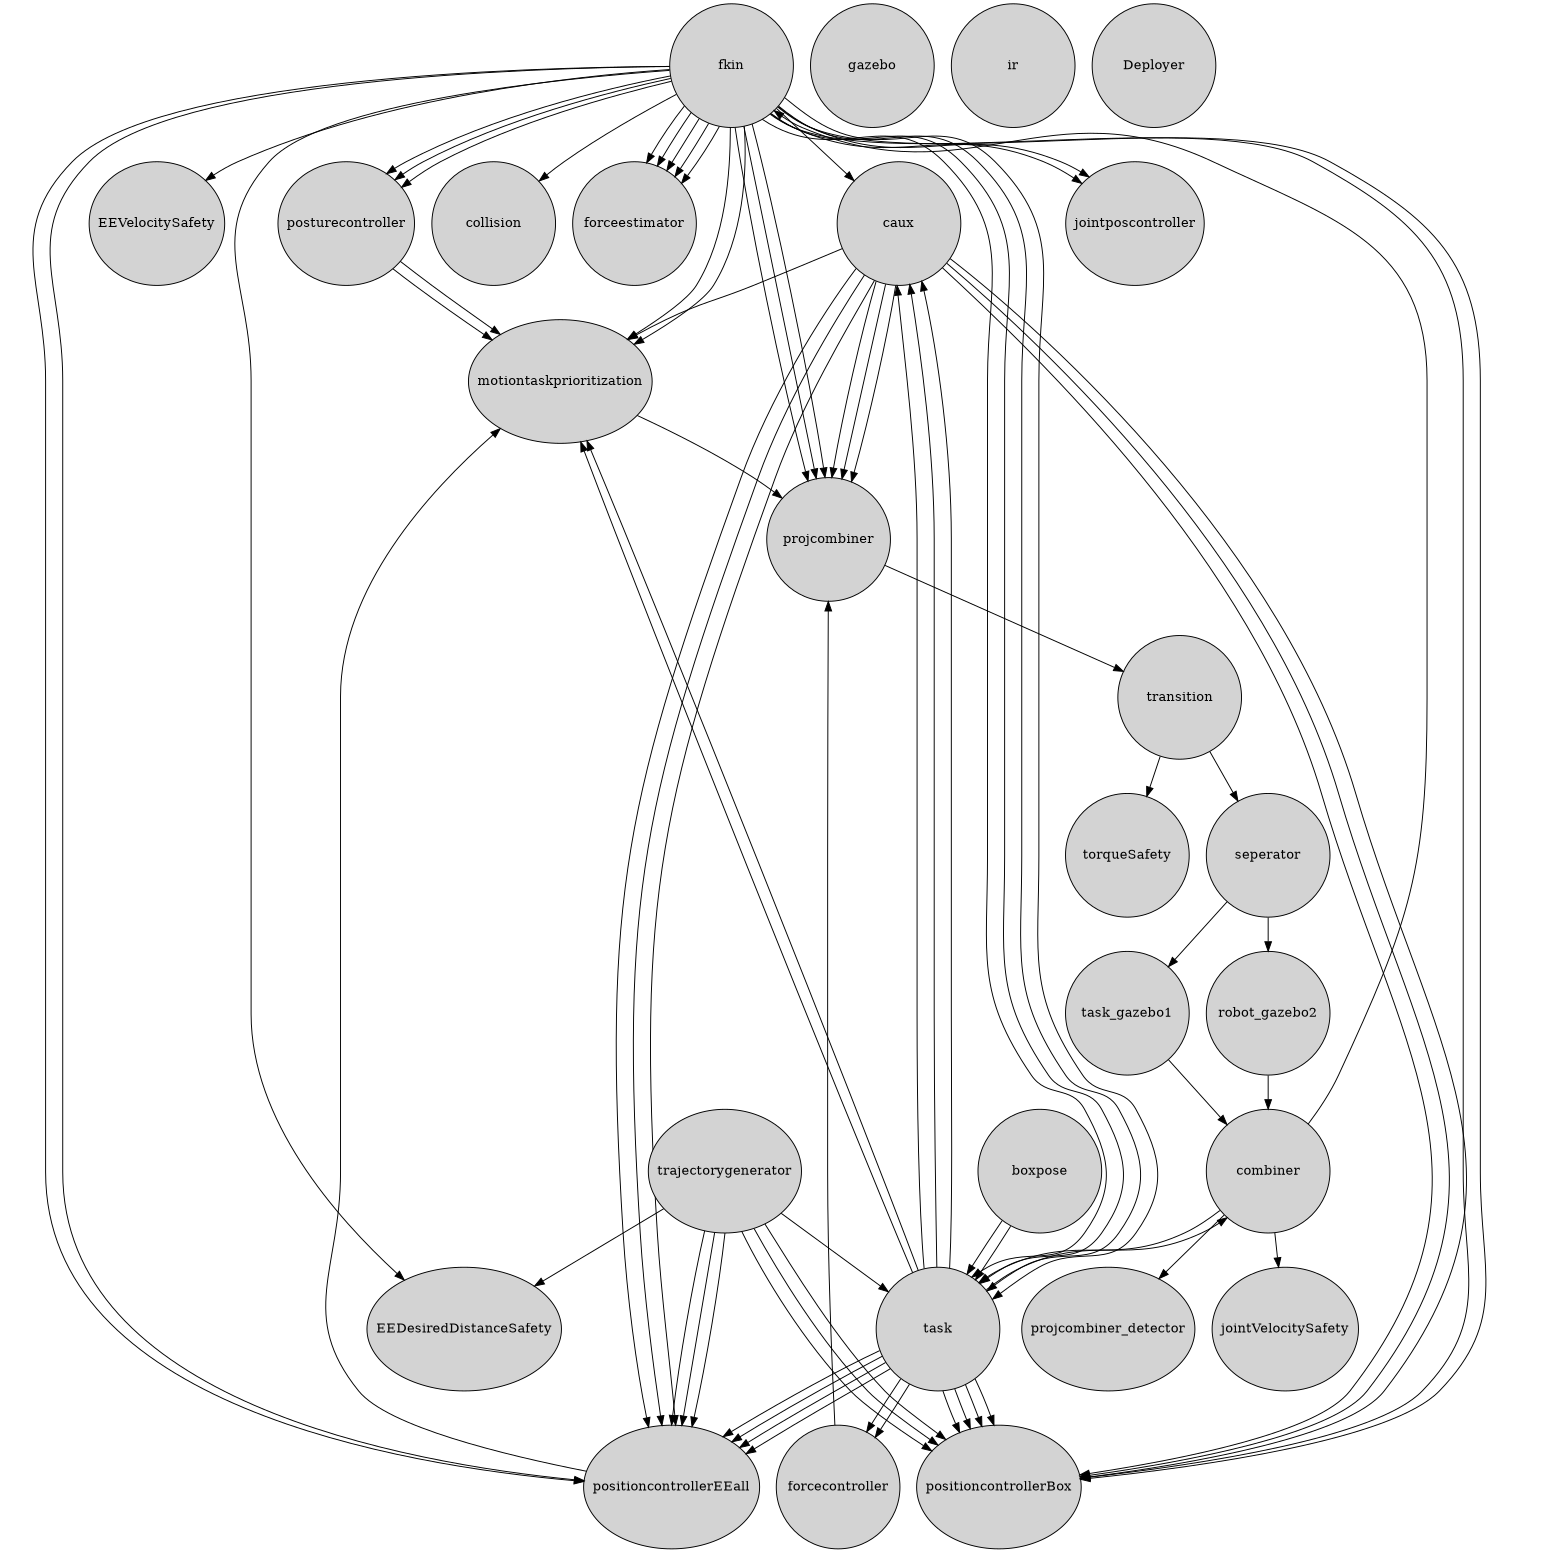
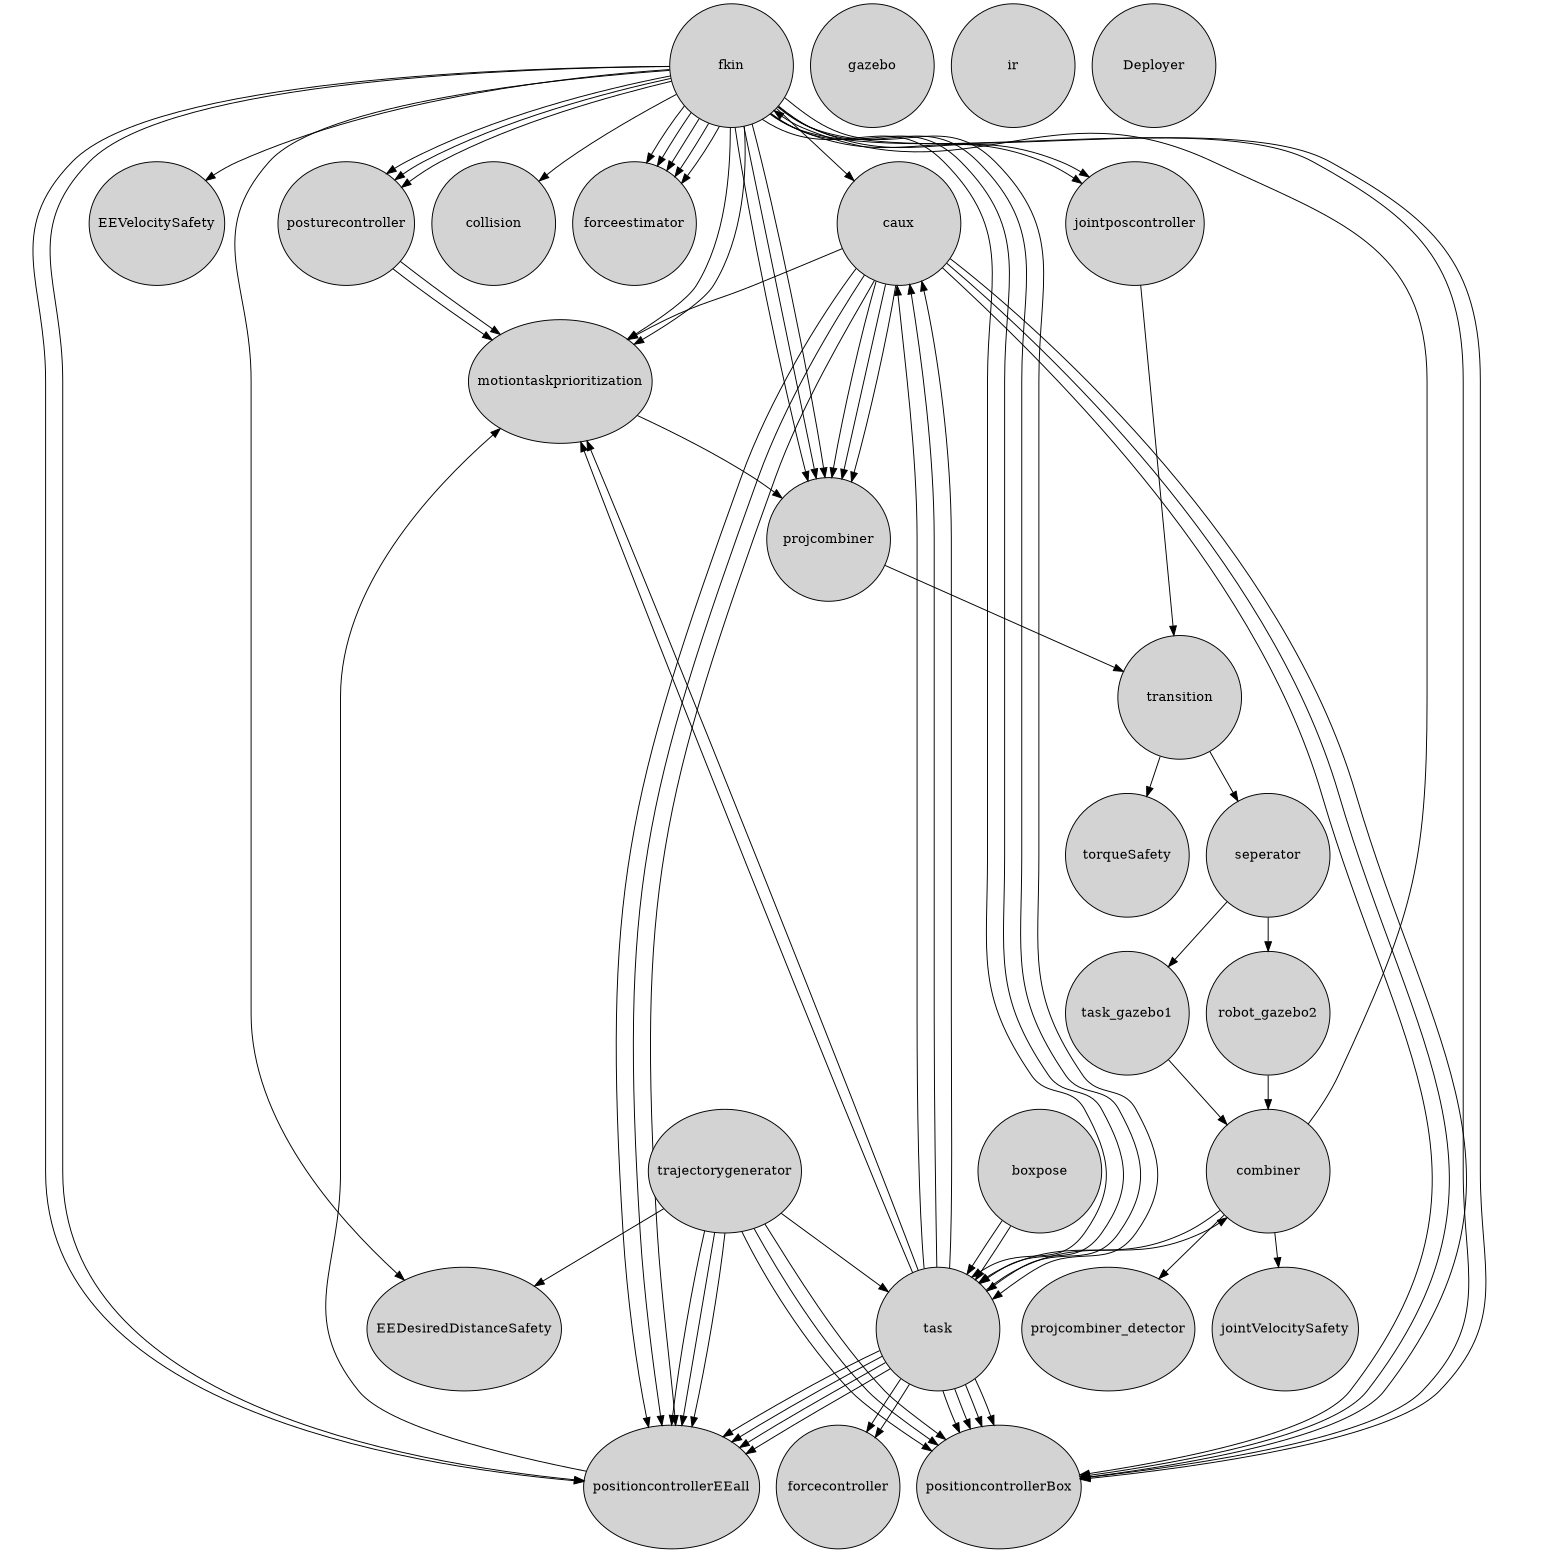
edge "jointposcontroller" -> "transition": added
edge "forcecontroller" -> "projcombiner": removed
